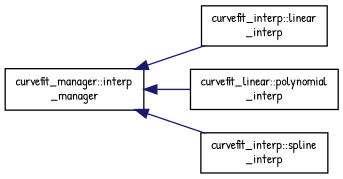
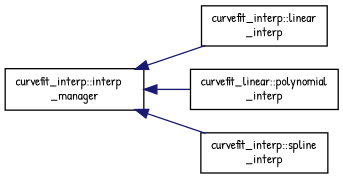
node "curvefit_manager::interp _manager": label "curvefit_manager::interp _manager" -> "curvefit_interp::interp _manager"
